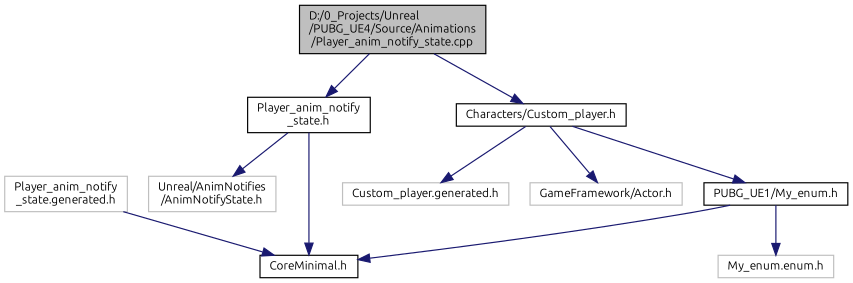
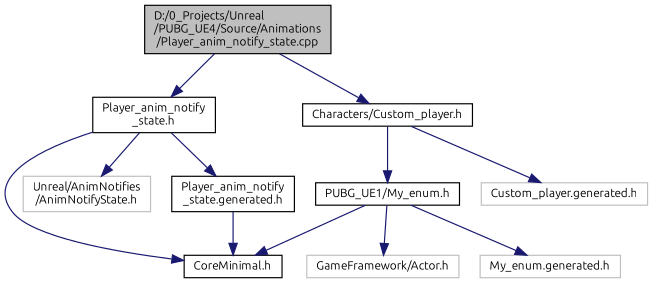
edge "Player_anim_notify _state.h" -> "Player_anim_notify _state.generated.h": added
edge "Characters/Custom_player.h" -> "GameFramework/Actor.h": now "PUBG_UE1/My_enum.h" -> "GameFramework/Actor.h"
node "Player_anim_notify _state.generated.h": color grey75 -> black
node "My_enum.enum.h": label "My_enum.enum.h" -> "My_enum.generated.h"
